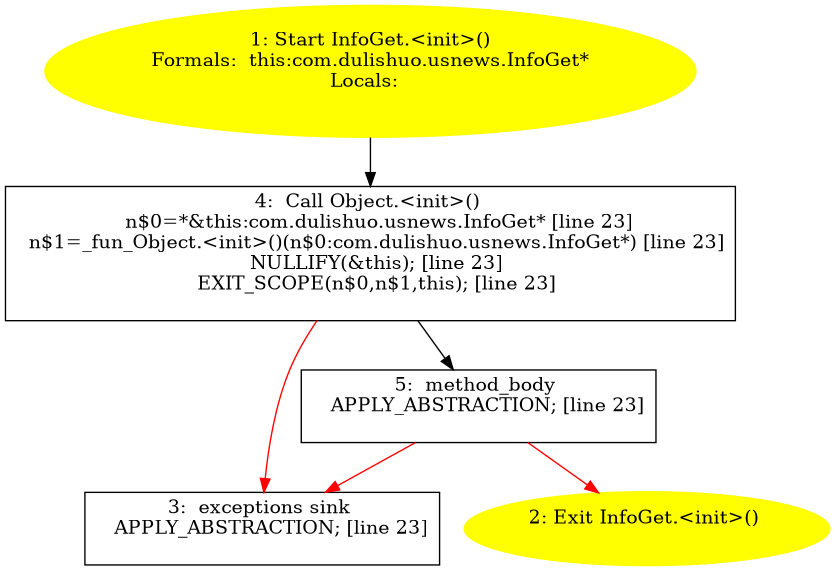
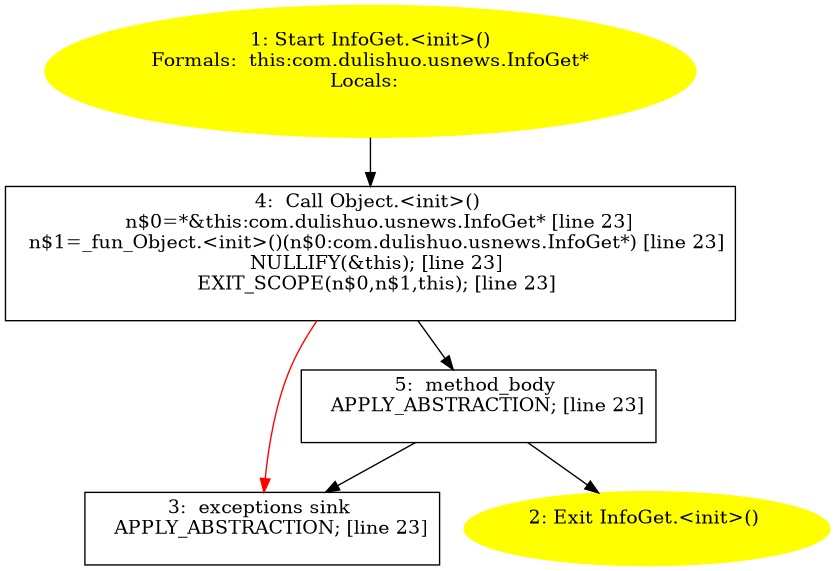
edge "5:  method_body APPLY_ABSTRACTION; [line 23]" -> "3:  exceptions sink APPLY_ABSTRACTION; [line 23]": color red -> black
edge "5:  method_body APPLY_ABSTRACTION; [line 23]" -> "2: Exit InfoGet.<init>()": color red -> black
